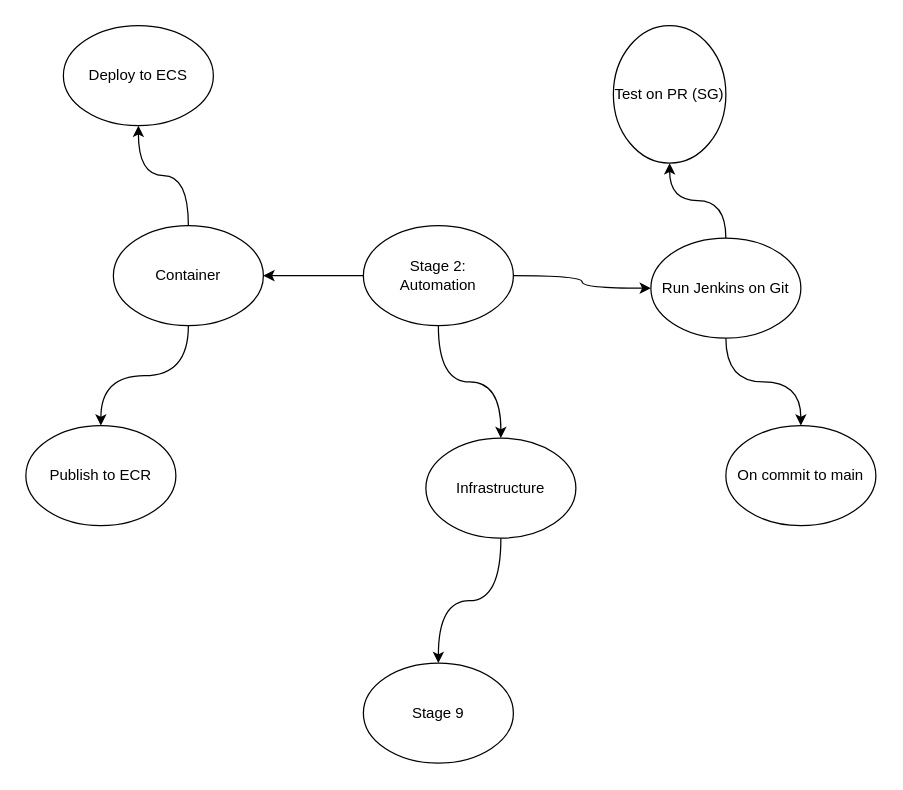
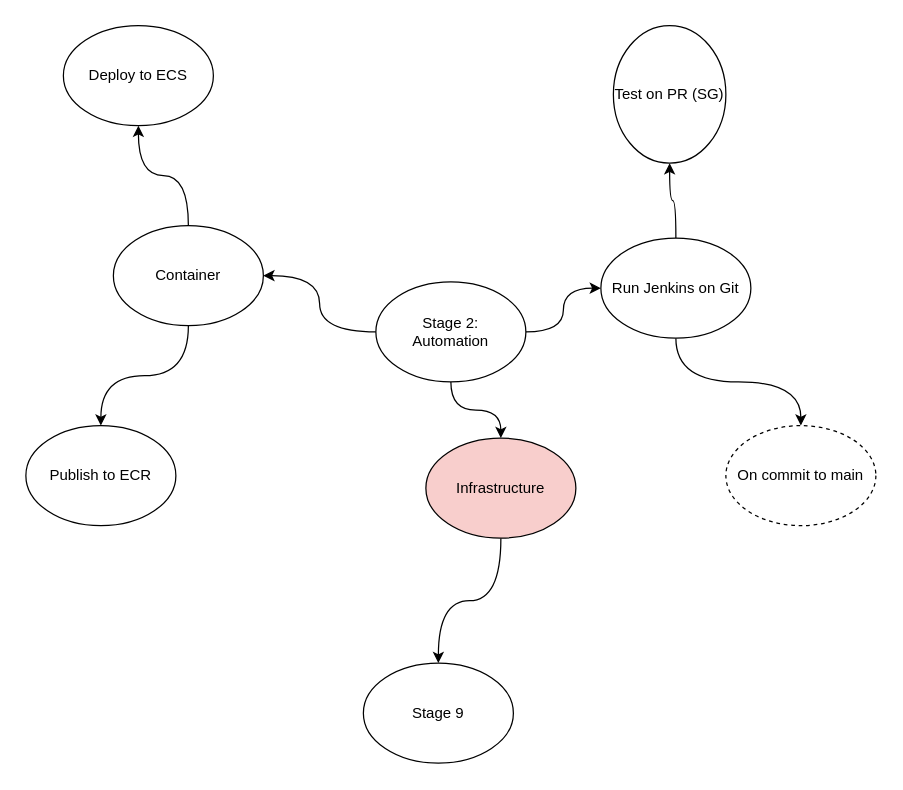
node "Stage 2: Automation": moved (438, 276) -> (451, 332)
node "Run Jenkins on Git": moved (726, 288) -> (676, 288)
node "On commit to main": style solid -> dashed
node "Infrastructure": fillcolor #ffffff -> #f8cecc
